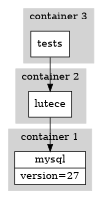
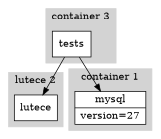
cluster "container 2": label "container 2" -> "lutece 2"
edge "lutece" -> "mysql": now "tests" -> "mysql"
